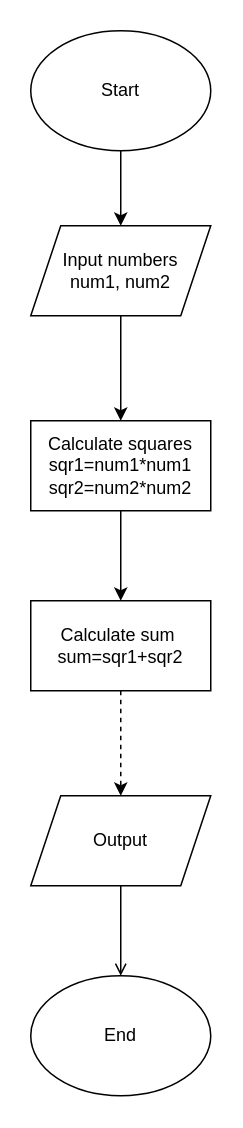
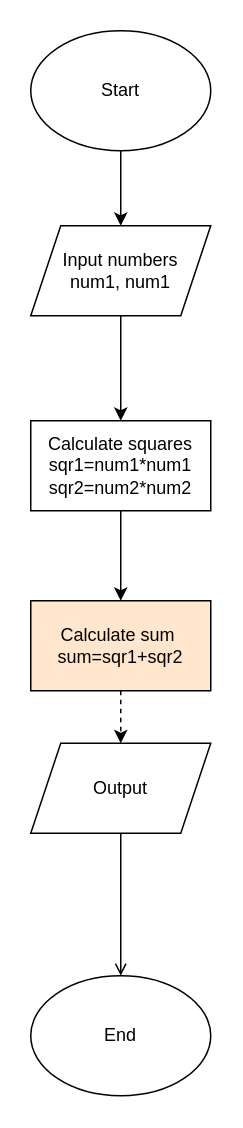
node "Input numbers num1, num2": label "Input numbers num1, num2" -> "Input numbers num1, num1"
node "Calculate sum sum=sqr1+sqr2": fillcolor #ffffff -> #ffe6cc
node "Output": moved (121, 841) -> (121, 788)
